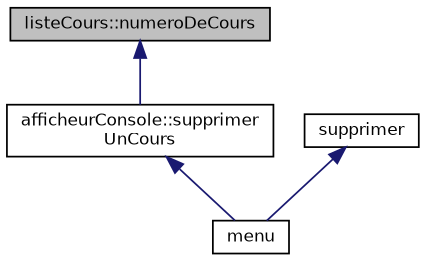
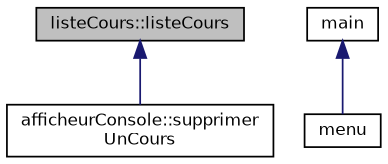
node "listeCours::numeroDeCours": label "listeCours::numeroDeCours" -> "listeCours::listeCours"
node "supprimer": label "supprimer" -> "main"
edge "menu" -> "afficheurConsole::supprimer UnCours": removed
